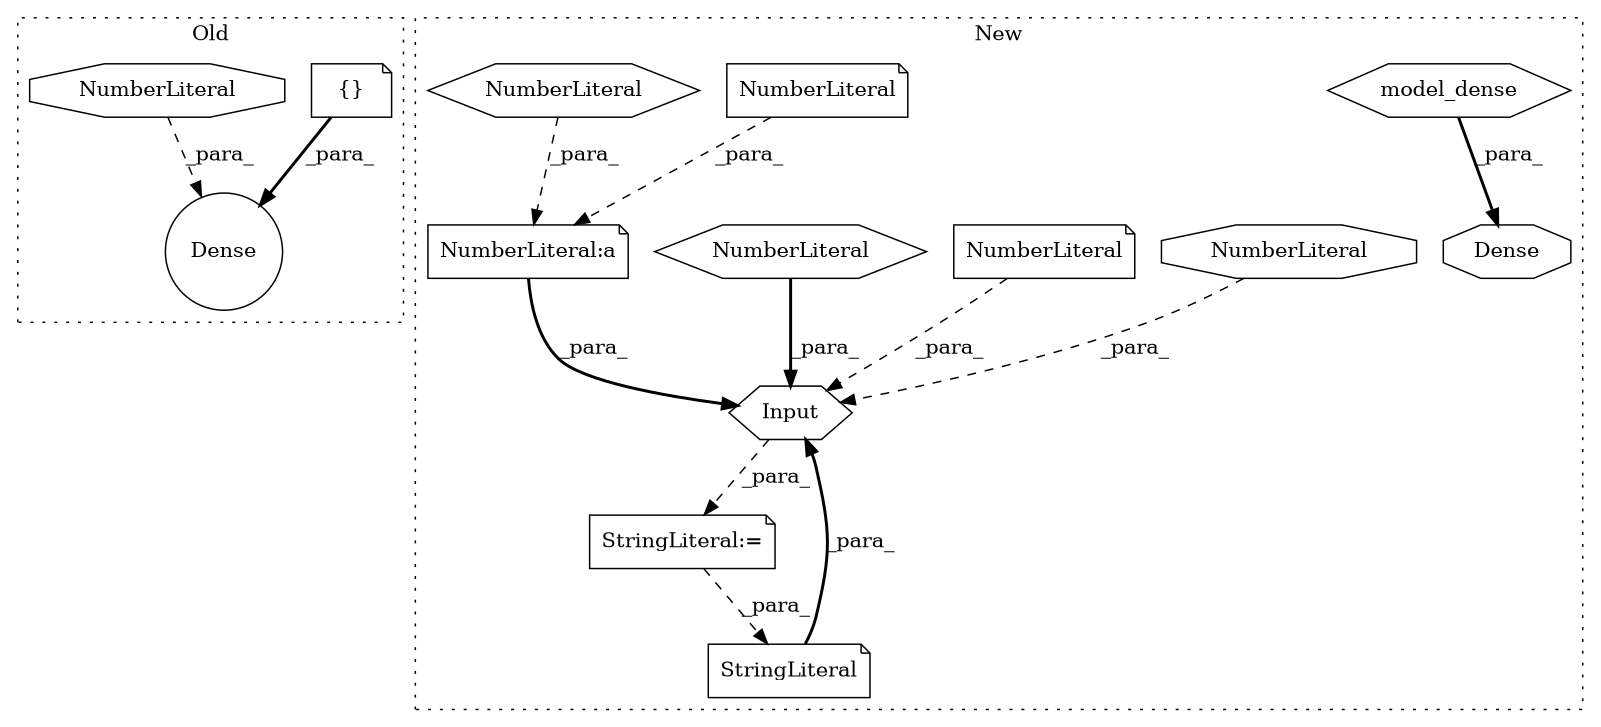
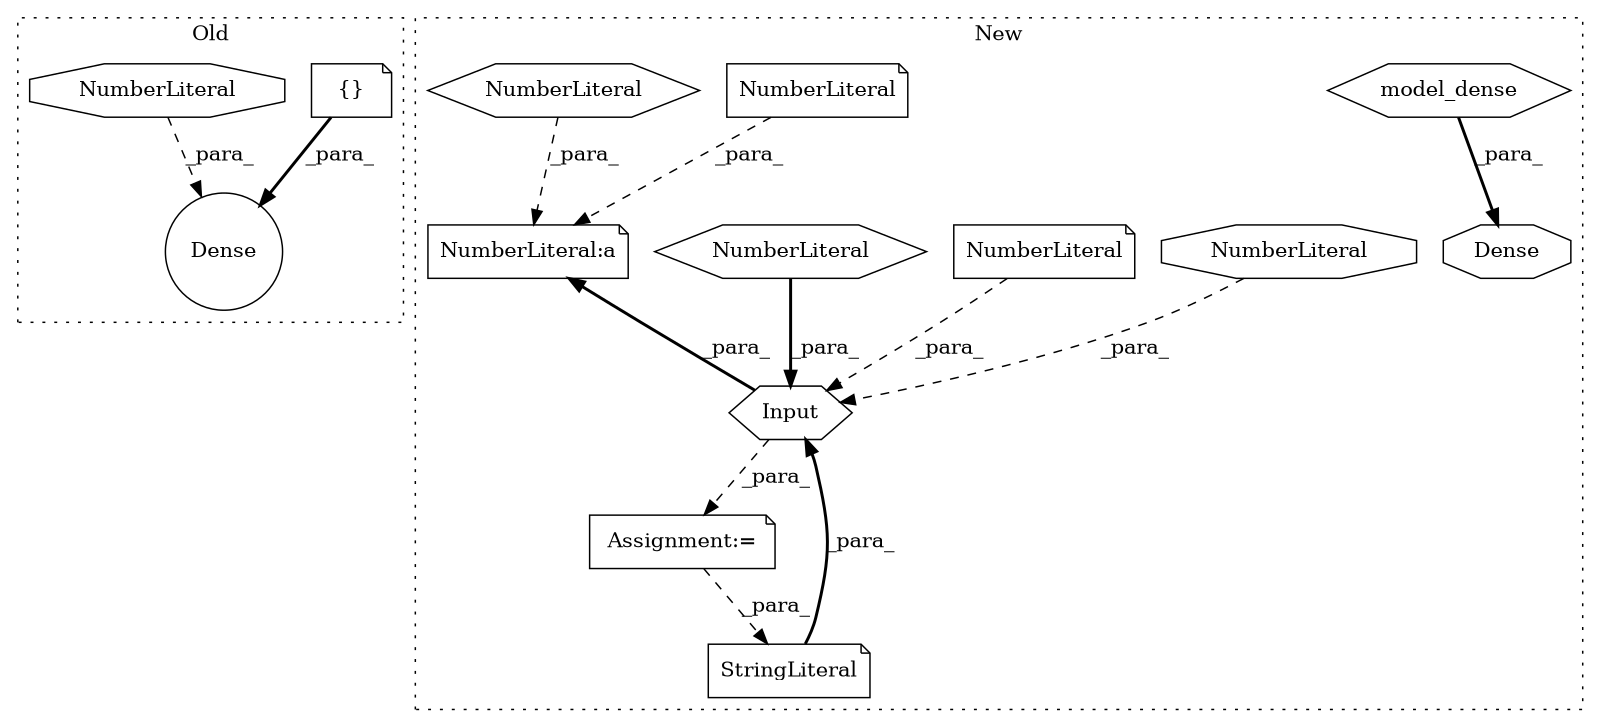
edge "NumberLiteral:a" -> "Input": reversed
node "StringLiteral:=": label "StringLiteral:=" -> "Assignment:="
